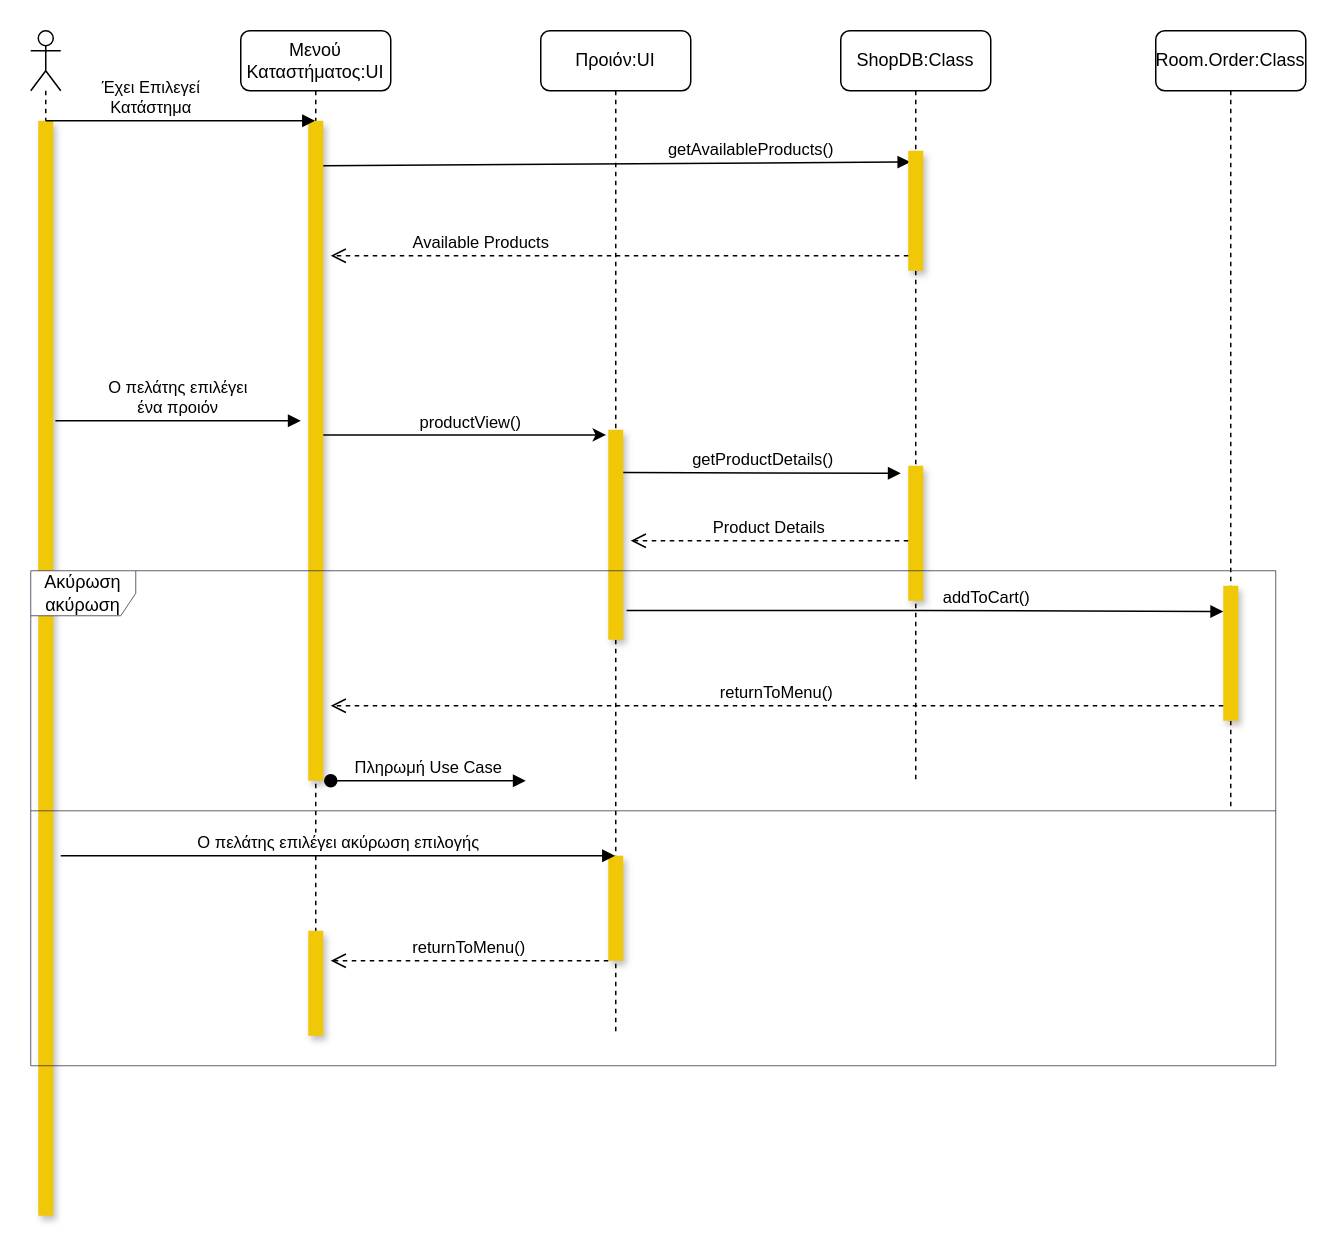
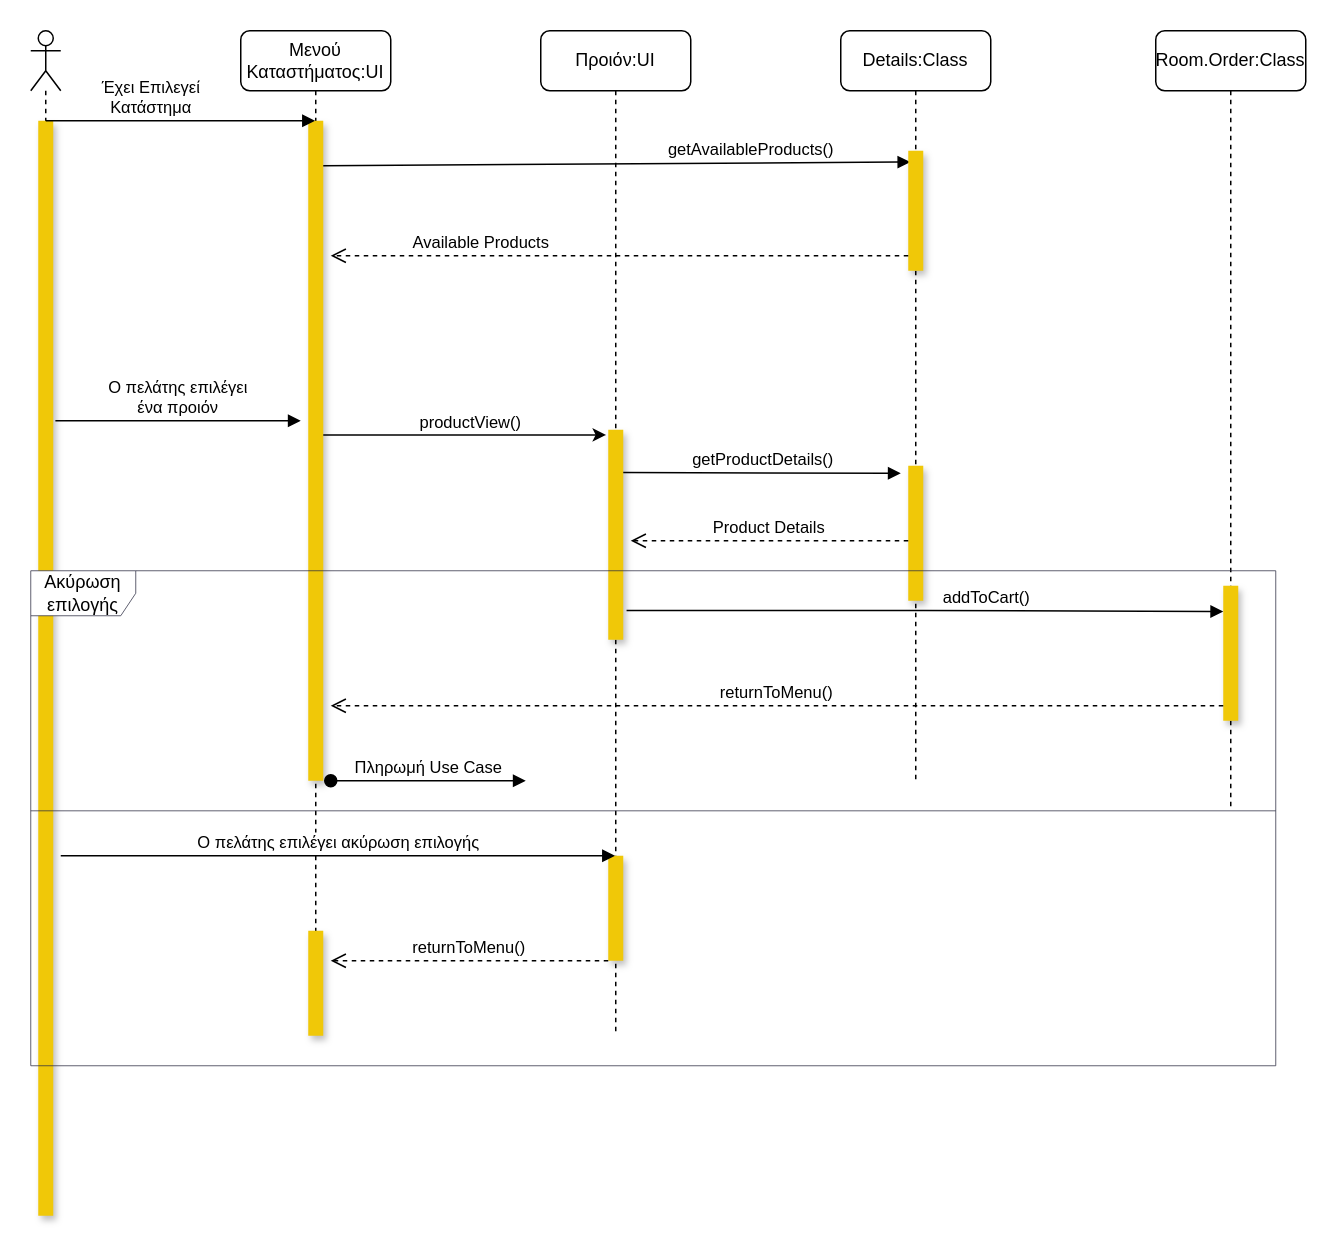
node "ShopDB:Class": label "ShopDB:Class" -> "Details:Class"
node "Ακύρωση ακύρωση": label "Ακύρωση ακύρωση" -> "Ακύρωση επιλογής"
